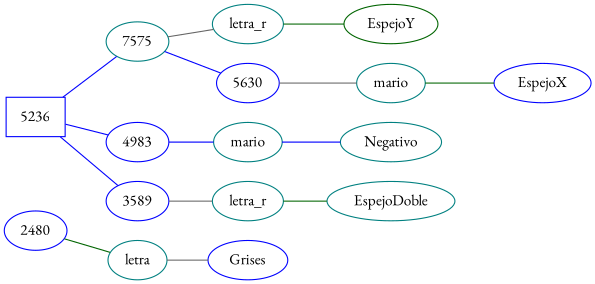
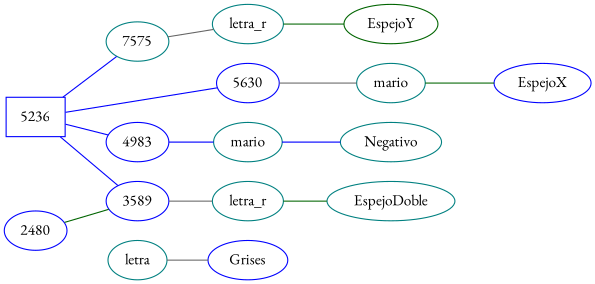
edge "7575" -- "5630": now "5236" -- "5630"
edge "2480" -- "letra": now "2480" -- "3589"
